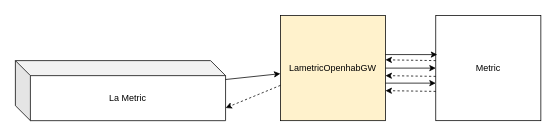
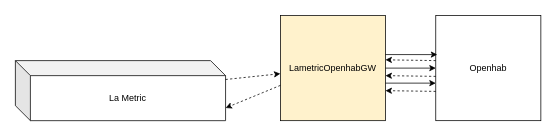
node "Metric": label "Metric" -> "Openhab"
edge "La Metric" -> "LametricOpenhabGW": style solid -> dashed
